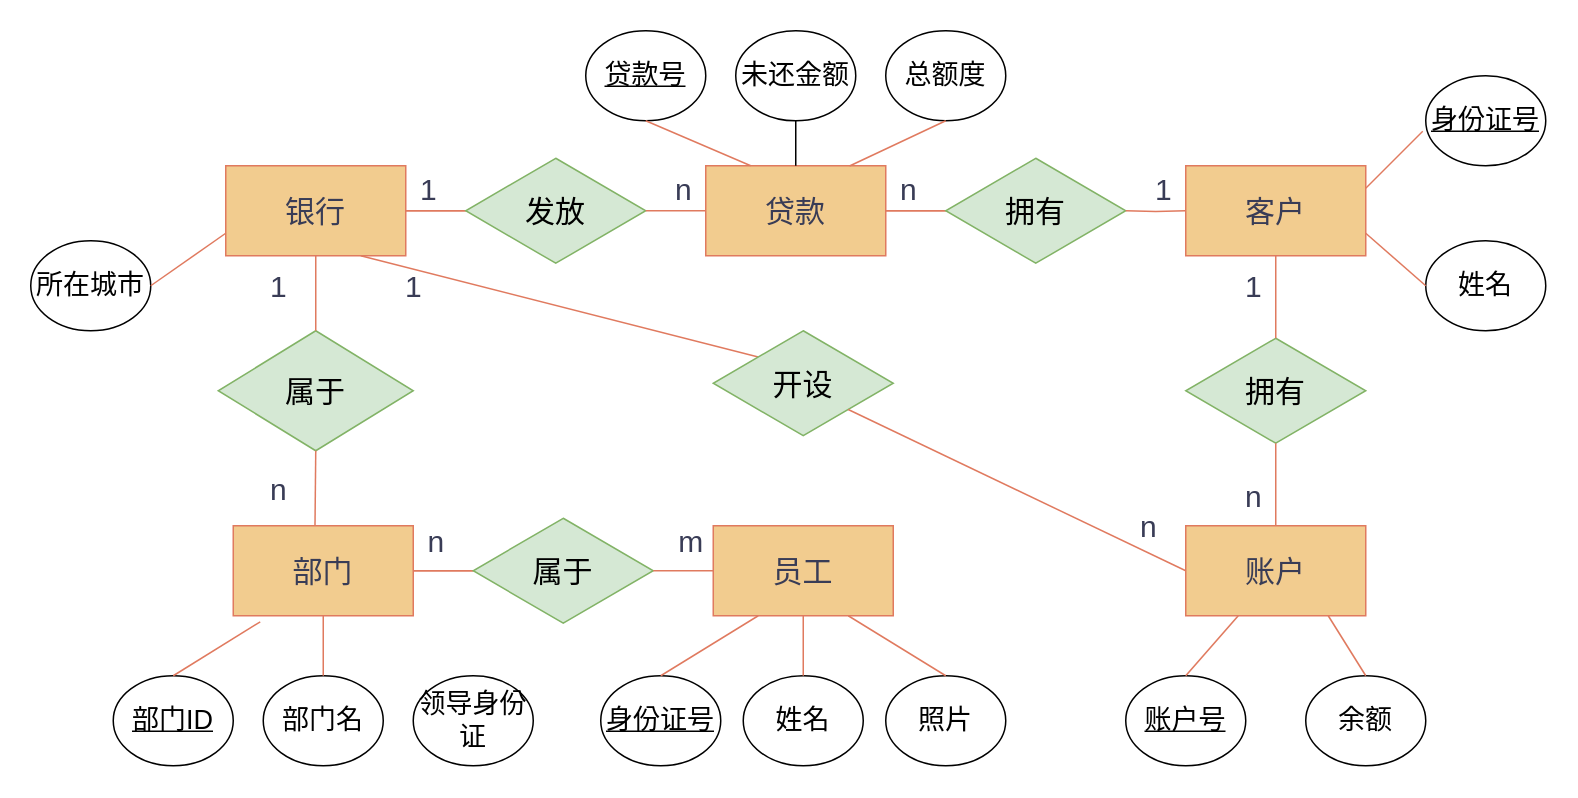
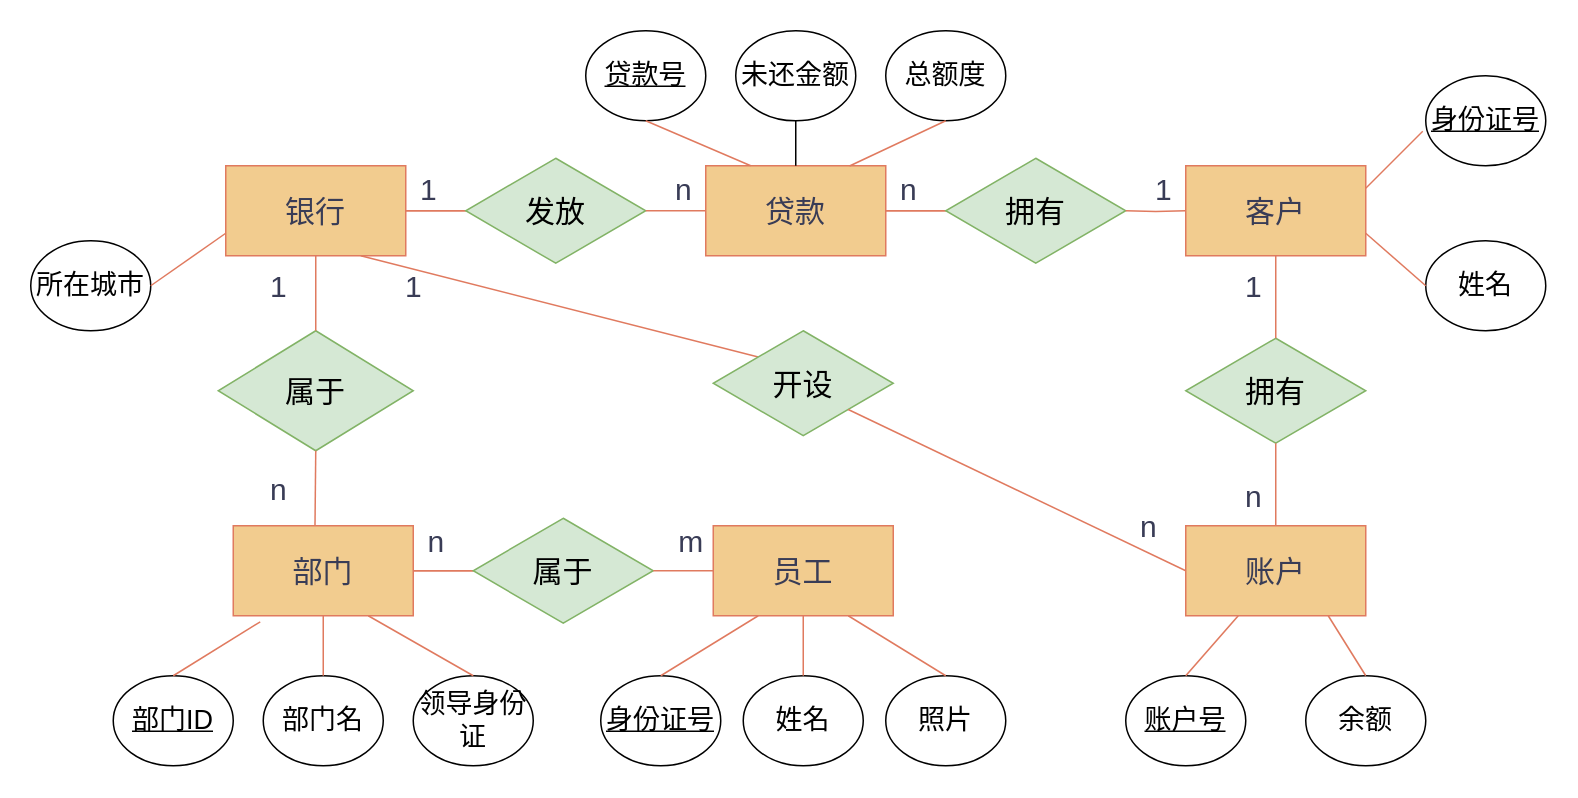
edge "部门" -- "领导身份证": added
